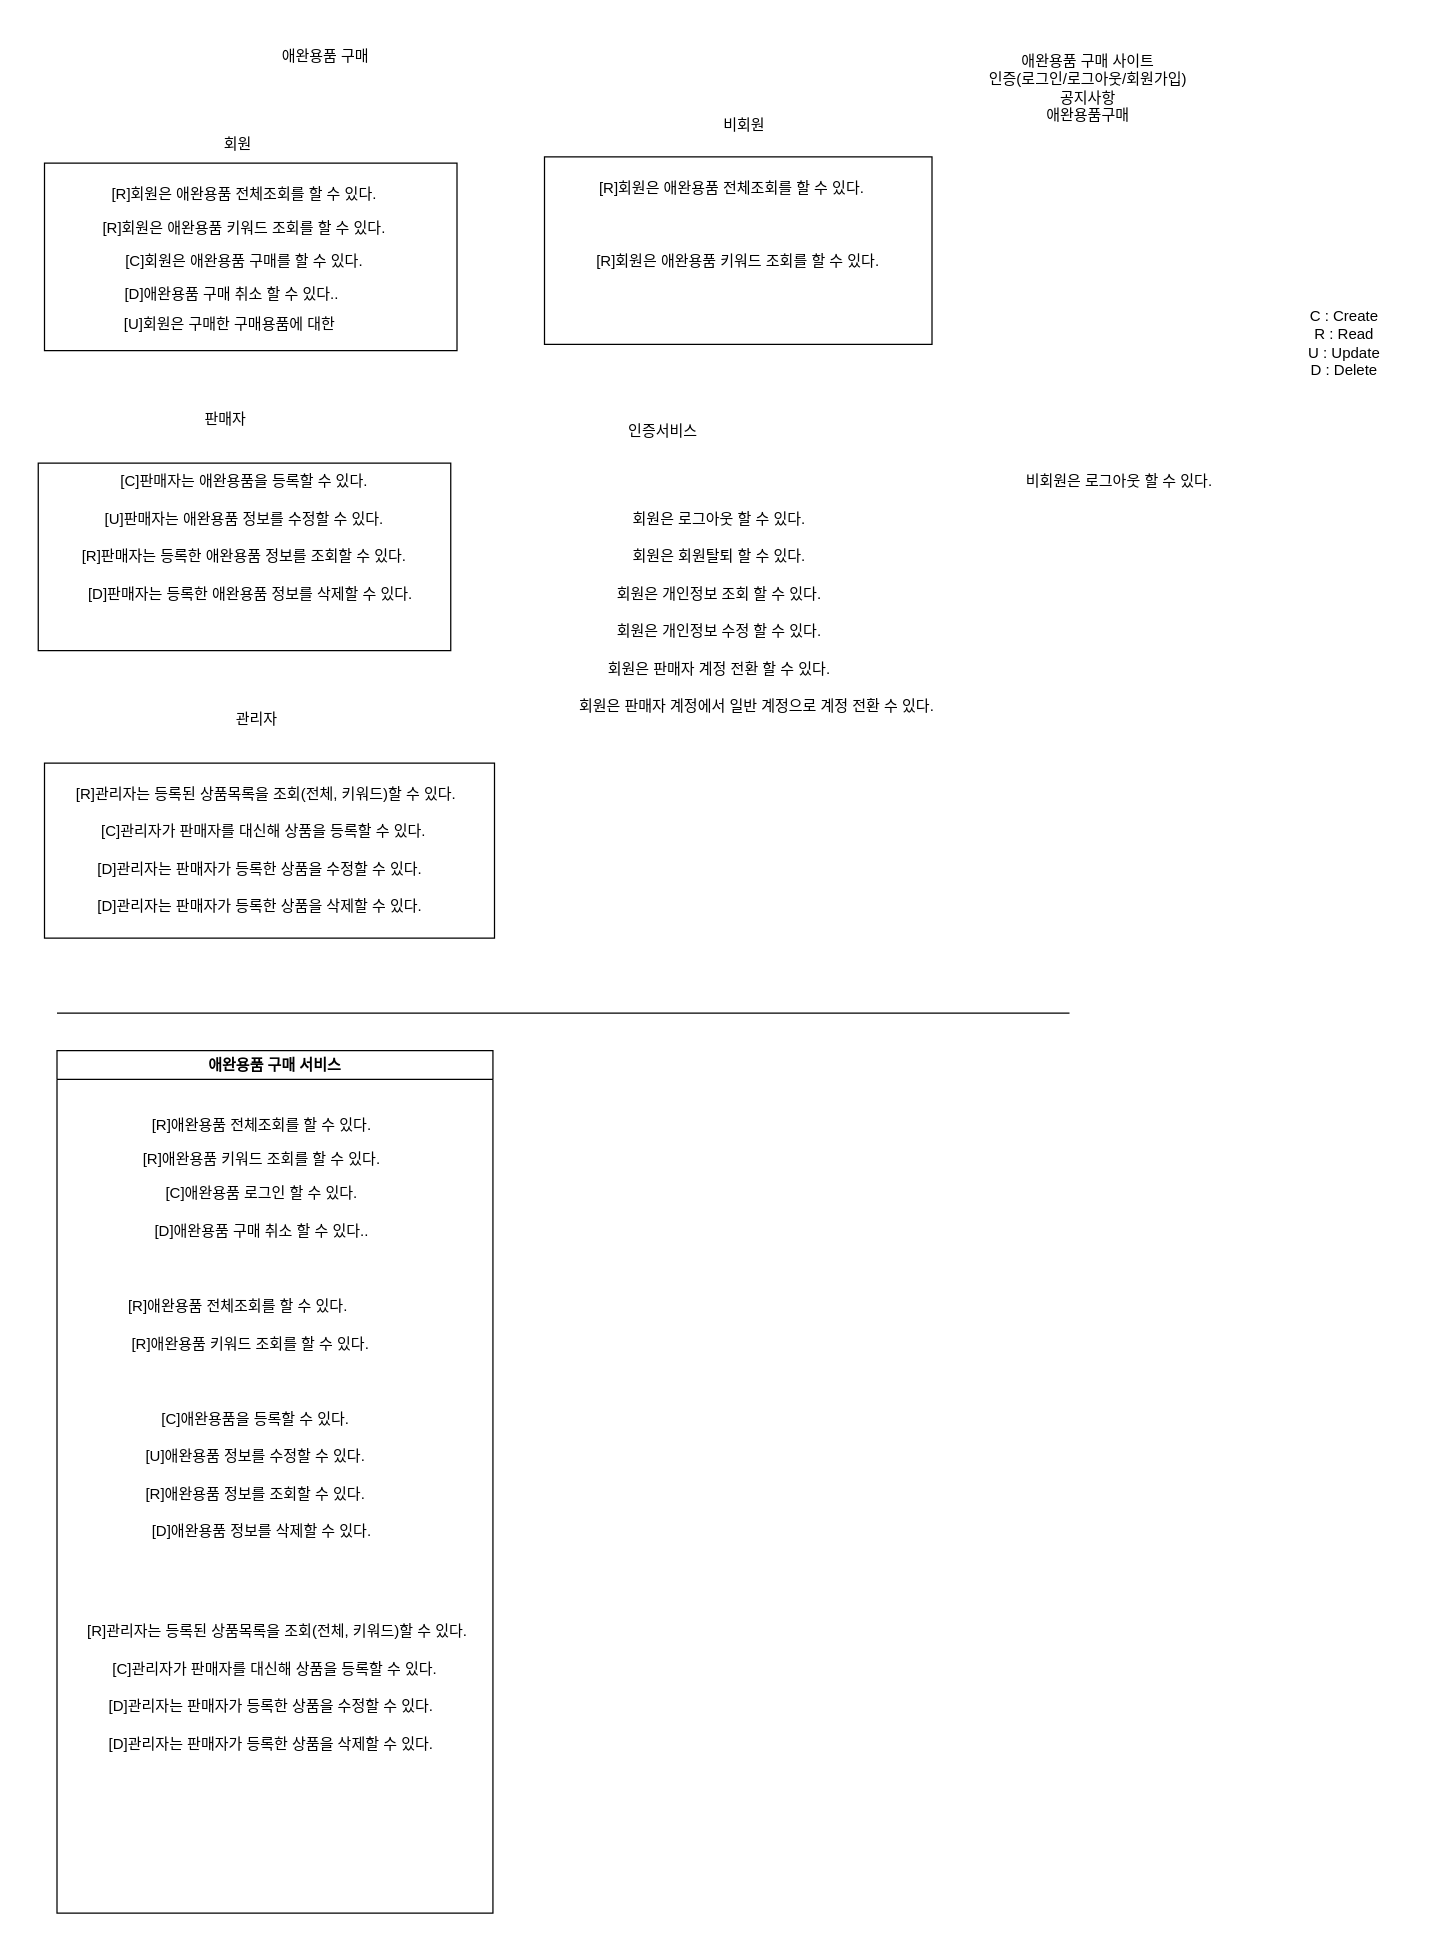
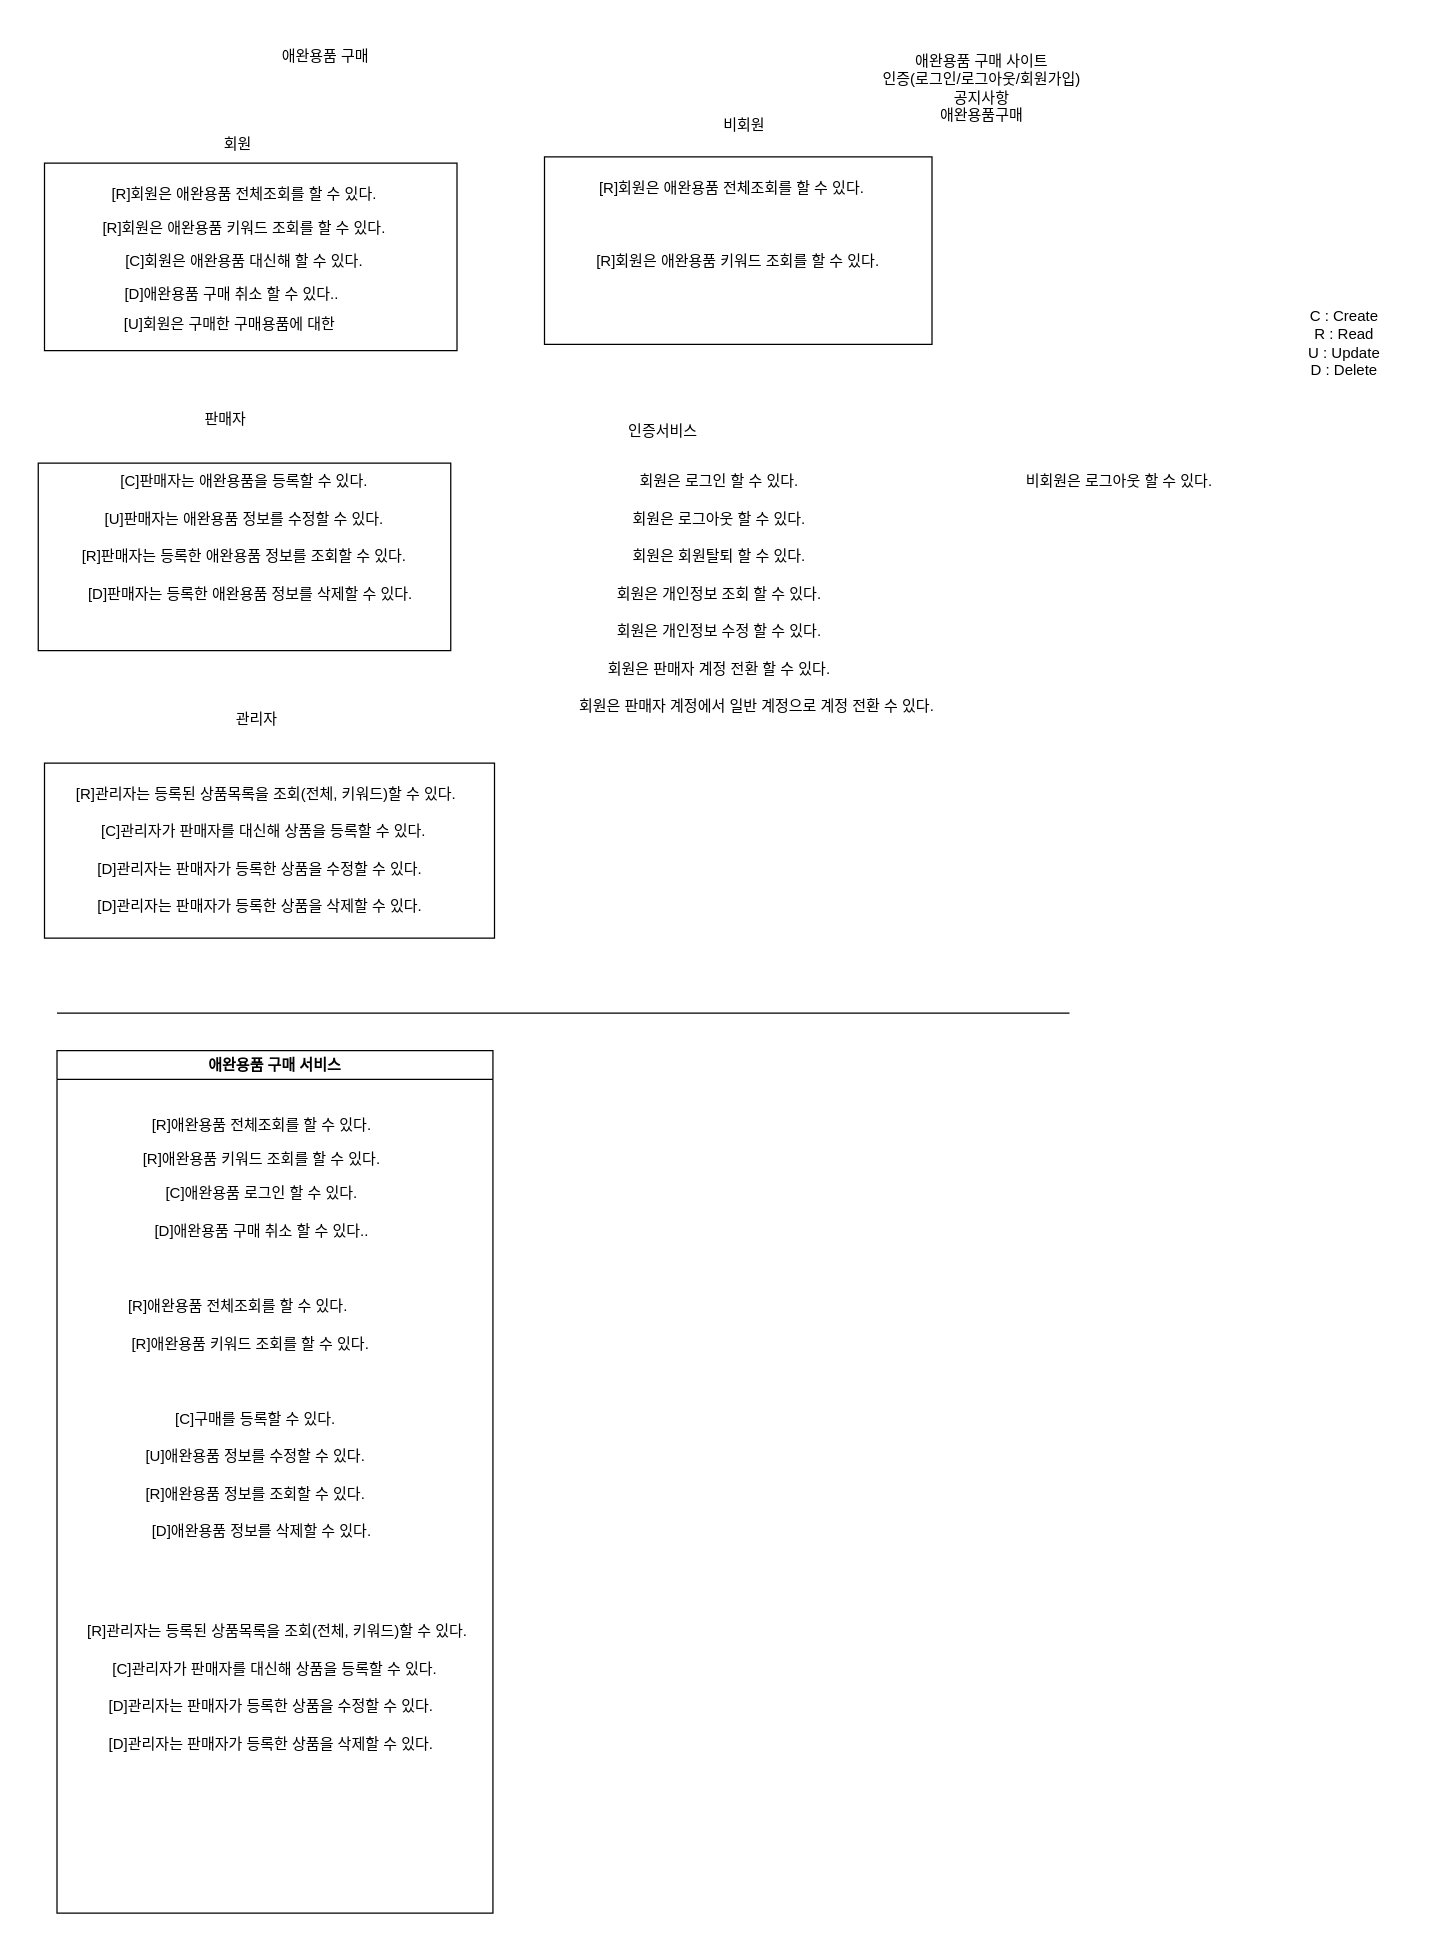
node "애완용품 구매 사이트 인증(로그인/로그아웃/회원가입) 공지사항 애완용품구매": moved (1088, 88) -> (982, 88)
node "[C]회원은 애완용품 구매를 할 수 있다.": label "[C]회원은 애완용품 구매를 할 수 있다." -> "[C]회원은 애완용품 대신해 할 수 있다."
node "회원은 로그인 할 수 있다.": added
node "[C]애완용품을 등록할 수 있다.": label "[C]애완용품을 등록할 수 있다." -> "[C]구매를 등록할 수 있다."
